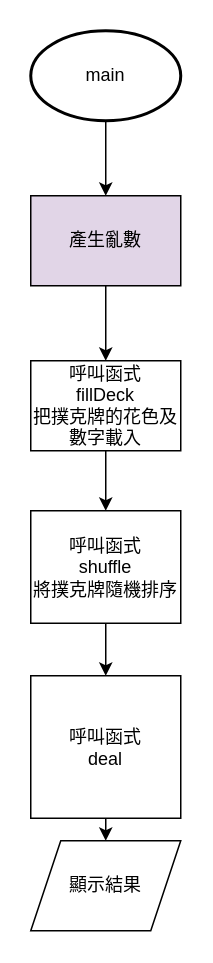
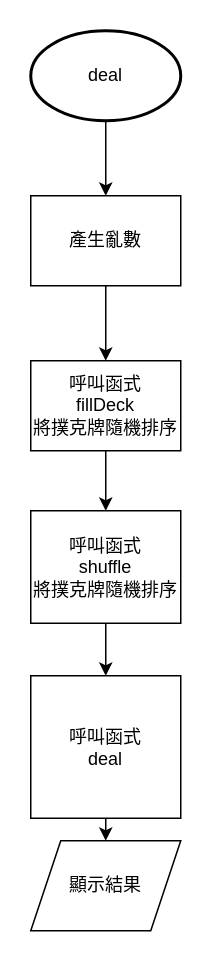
node "main": label "main" -> "deal"
node "產生亂數": fillcolor #e1d5e7 -> #ffffff
node "呼叫函式 fillDeck 把撲克牌的花色及數字載入": label "呼叫函式 fillDeck 把撲克牌的花色及數字載入" -> "呼叫函式 fillDeck 將撲克牌隨機排序"
